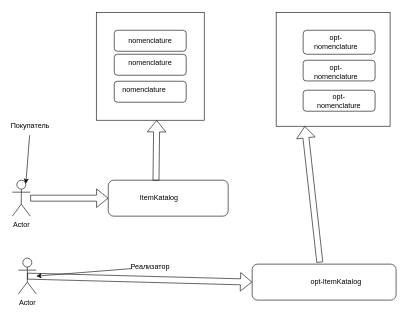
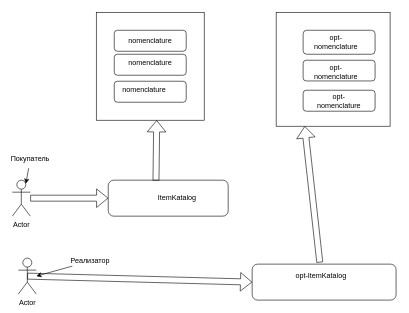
node "Покупатель": moved (30, 126) -> (30, 159)
node "ItemKatalog": moved (159, 198) -> (177, 198)
node "Реализатор": moved (150, 267) -> (90, 261)
node "opt-ItemKatalog": moved (336, 282) -> (321, 276)
